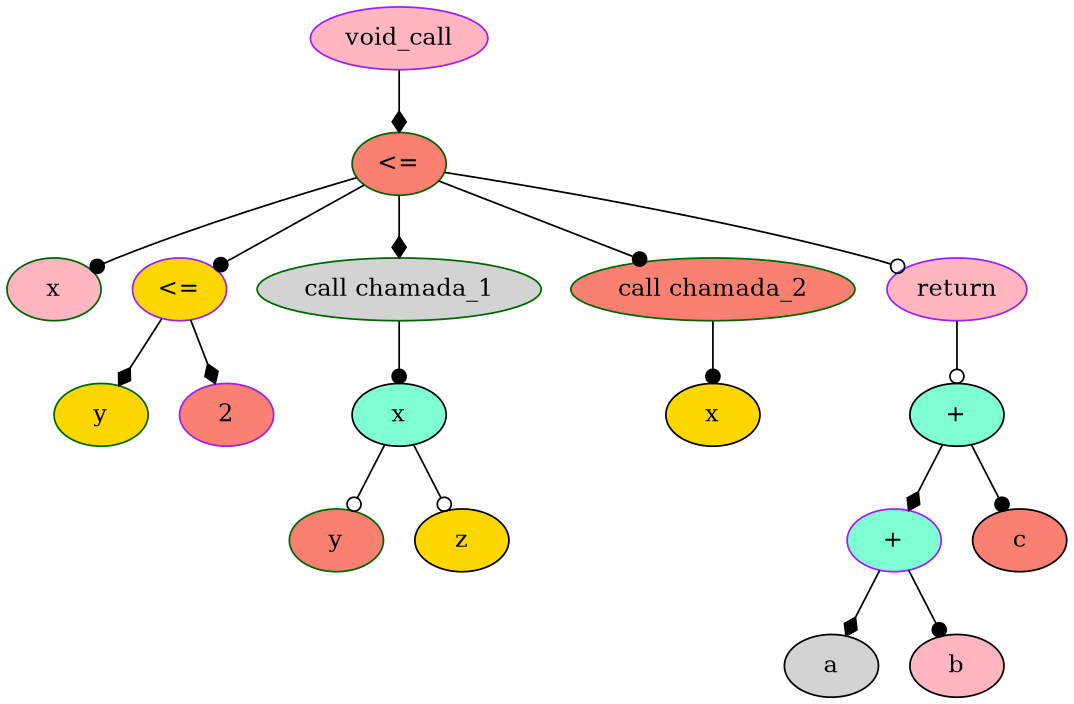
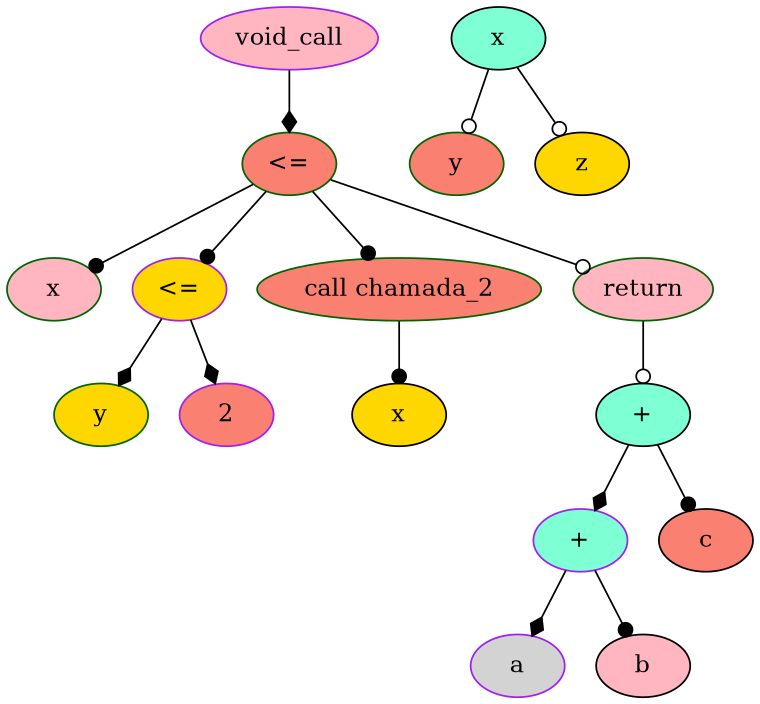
node "call chamada_1": removed
node "return": color purple -> darkgreen
node "a": color black -> purple
